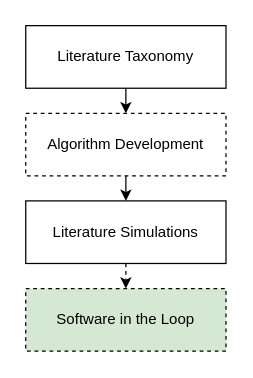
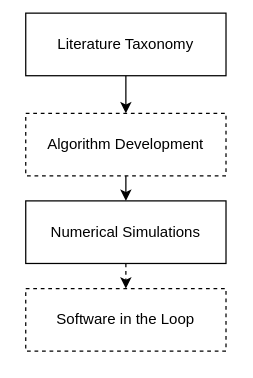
node "Literature Taxonomy": moved (126, 57) -> (126, 44)
node "Literature Simulations": label "Literature Simulations" -> "Numerical Simulations"
node "Software in the Loop": fillcolor #d5e8d4 -> #ffffff
